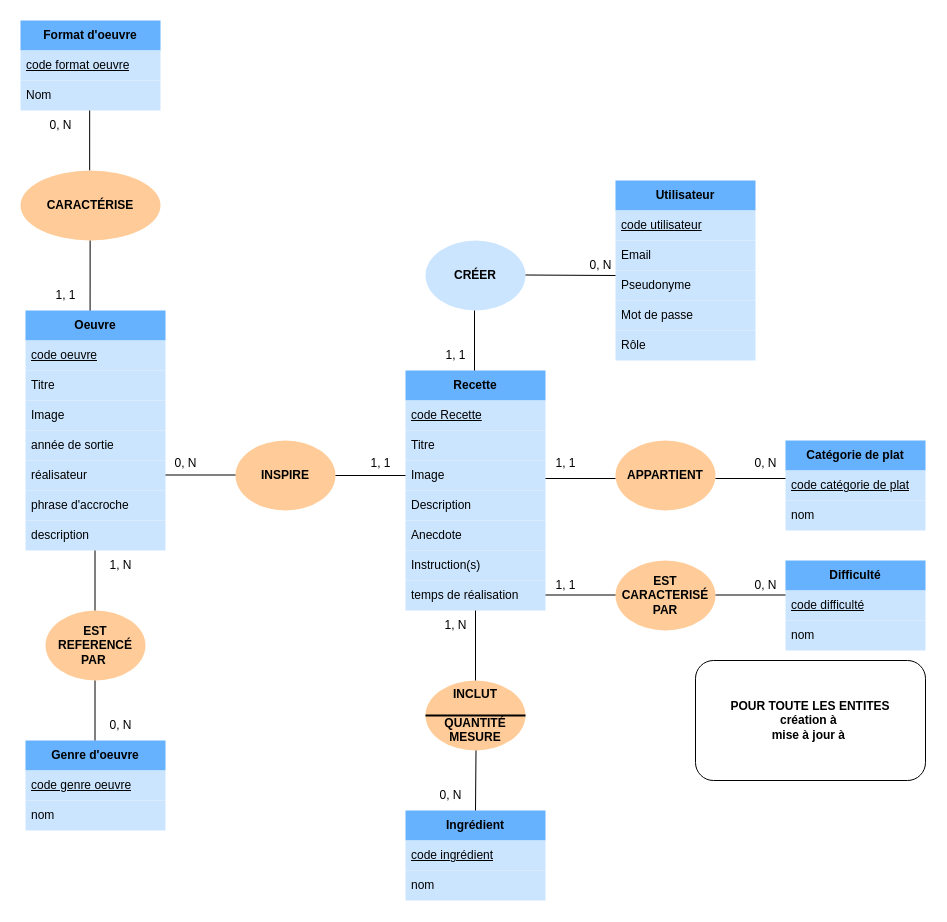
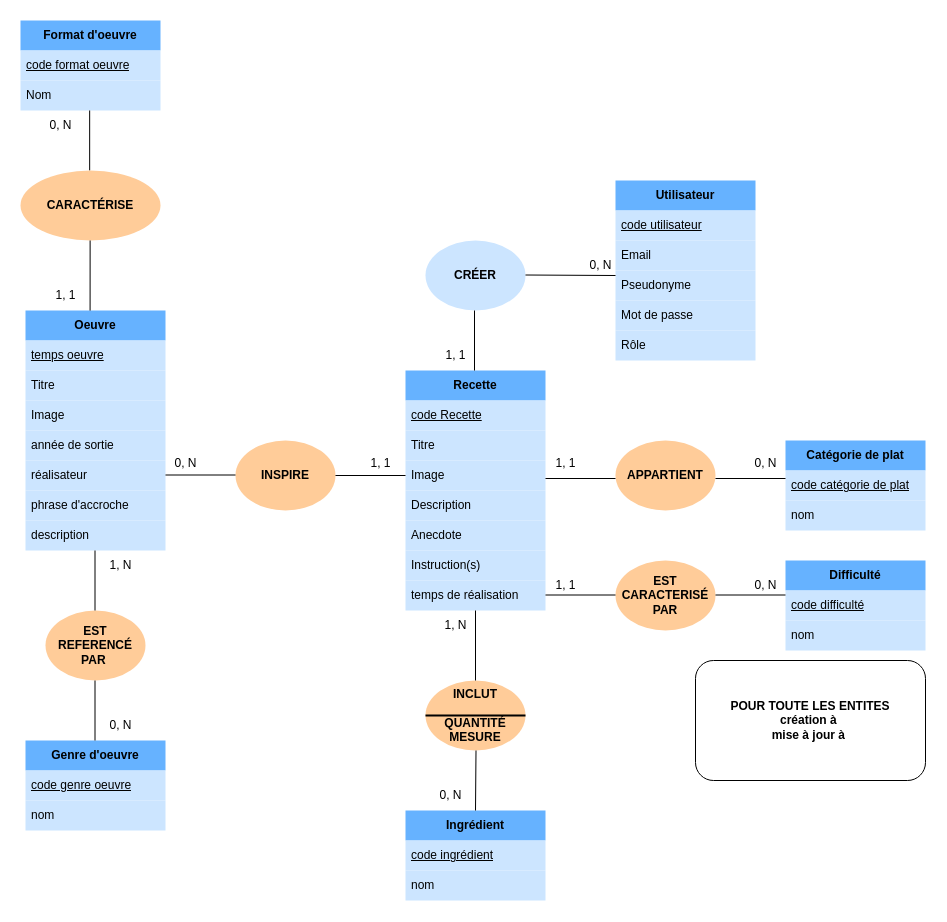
node "code oeuvre": label "code oeuvre" -> "temps oeuvre"
